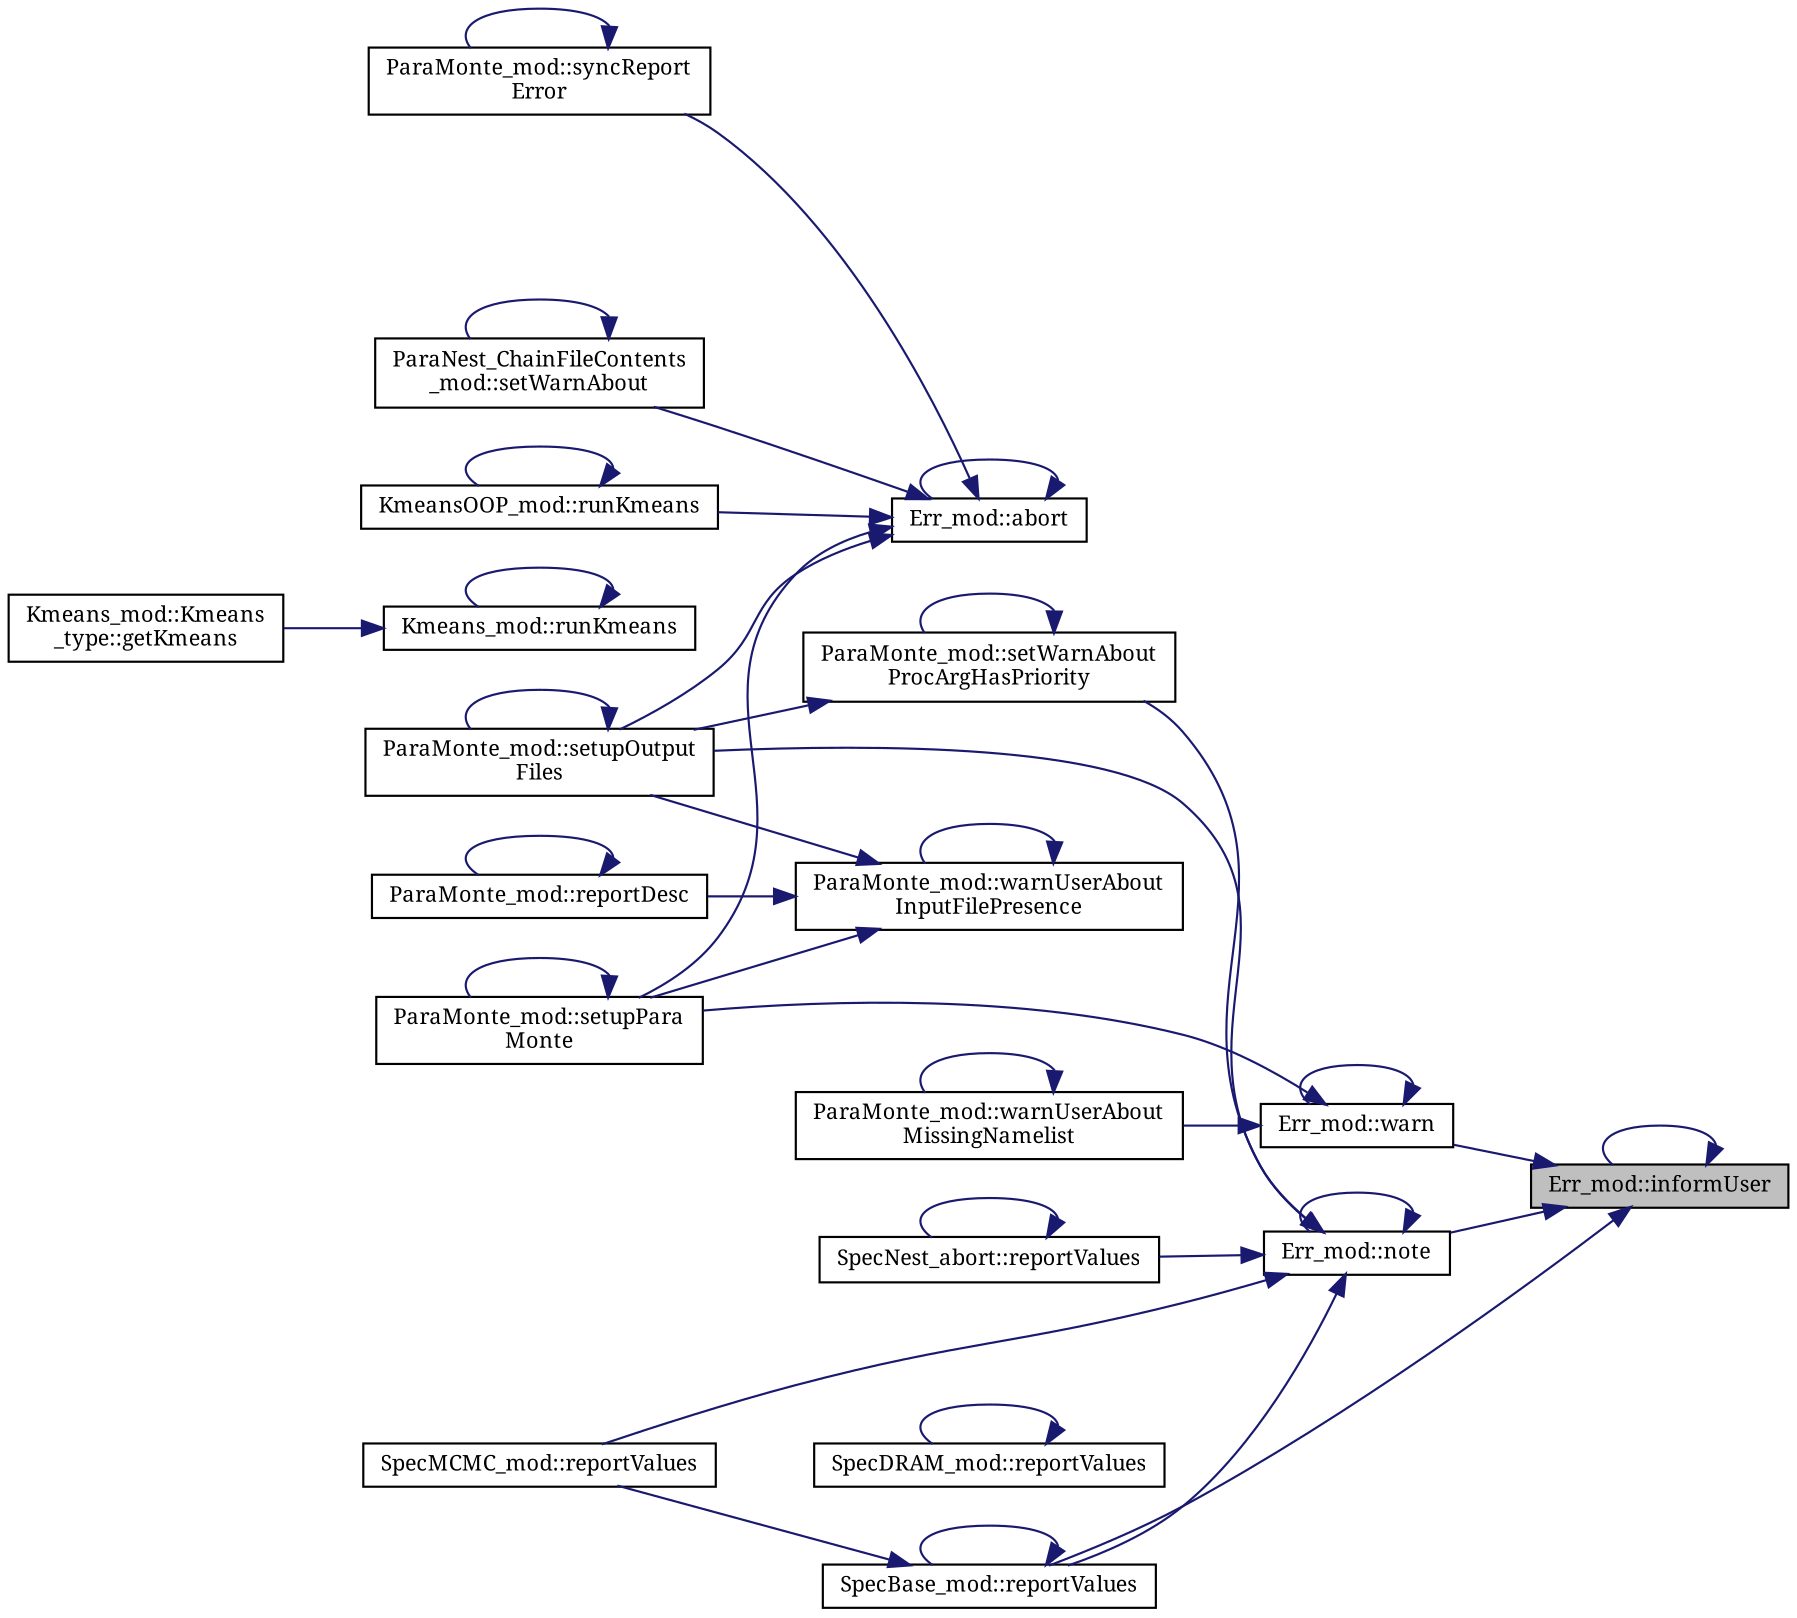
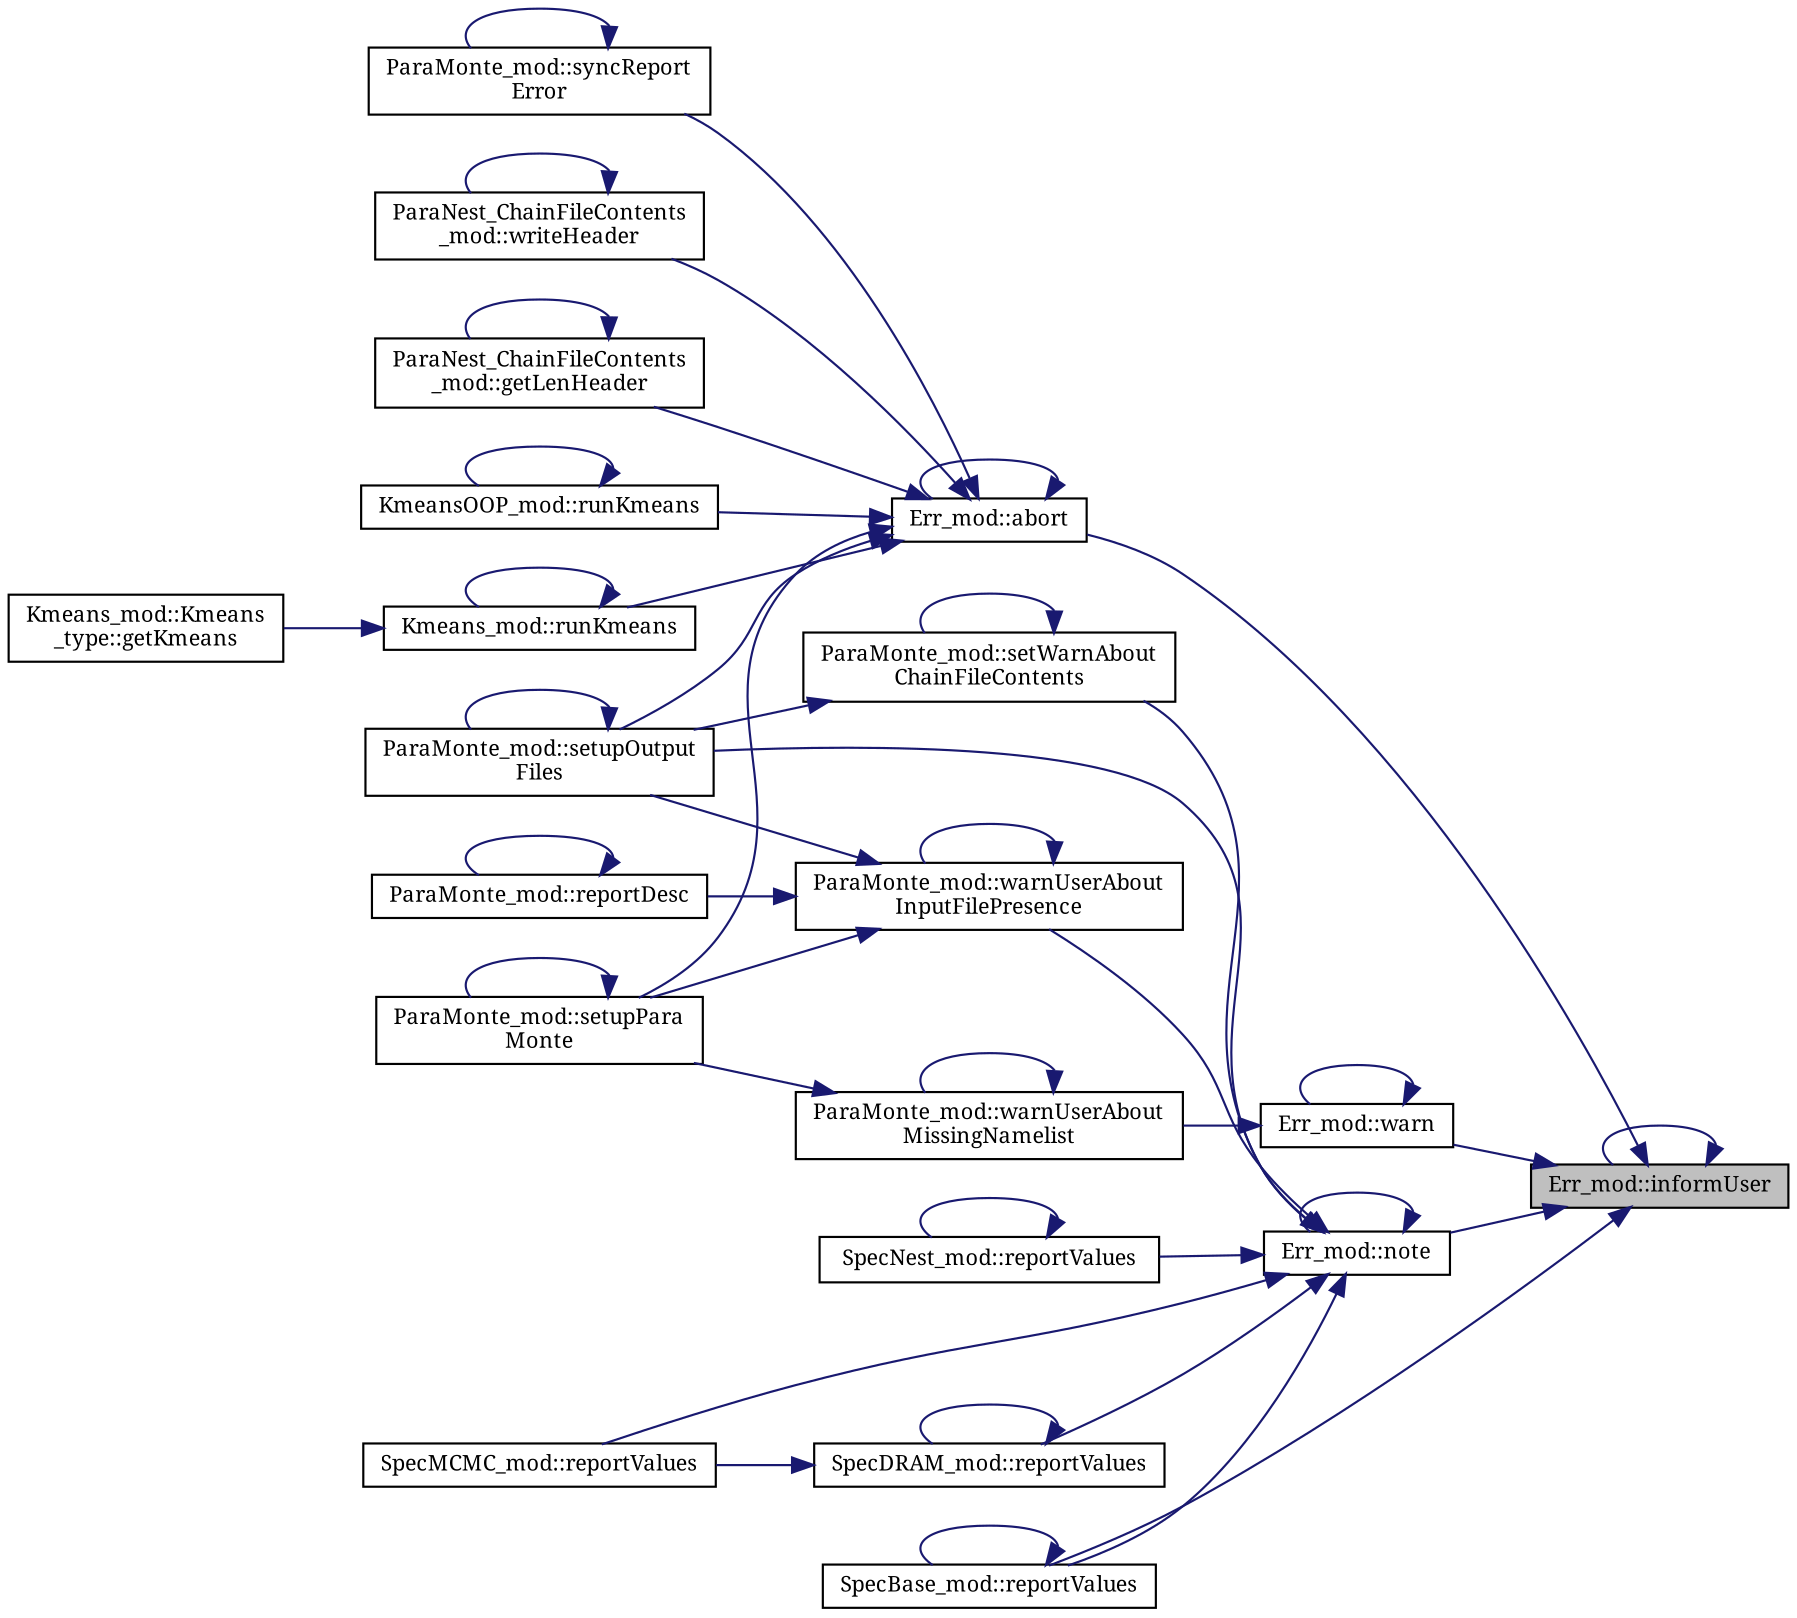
node "ParaNest_ChainFileContents _mod::writeHeader": added
node "ParaNest_ChainFileContents _mod::setWarnAbout": label "ParaNest_ChainFileContents _mod::setWarnAbout" -> "ParaNest_ChainFileContents _mod::getLenHeader"
edge "Kmeans_mod::runKmeans" -> "Err_mod::abort": added
node "ParaMonte_mod::setWarnAbout ProcArgHasPriority": label "ParaMonte_mod::setWarnAbout ProcArgHasPriority" -> "ParaMonte_mod::setWarnAbout ChainFileContents"
edge "Err_mod::abort" -> "Err_mod::informUser": added
edge "ParaMonte_mod::setupPara Monte" -> "Err_mod::warn": now "ParaMonte_mod::setupPara Monte" -> "ParaMonte_mod::warnUserAbout MissingNamelist"
edge "ParaMonte_mod::warnUserAbout InputFilePresence" -> "Err_mod::note": added
node "SpecNest_abort::reportValues": label "SpecNest_abort::reportValues" -> "SpecNest_mod::reportValues"
edge "SpecDRAM_mod::reportValues" -> "Err_mod::note": added
edge "SpecMCMC_mod::reportValues" -> "SpecBase_mod::reportValues": now "SpecMCMC_mod::reportValues" -> "SpecDRAM_mod::reportValues"
